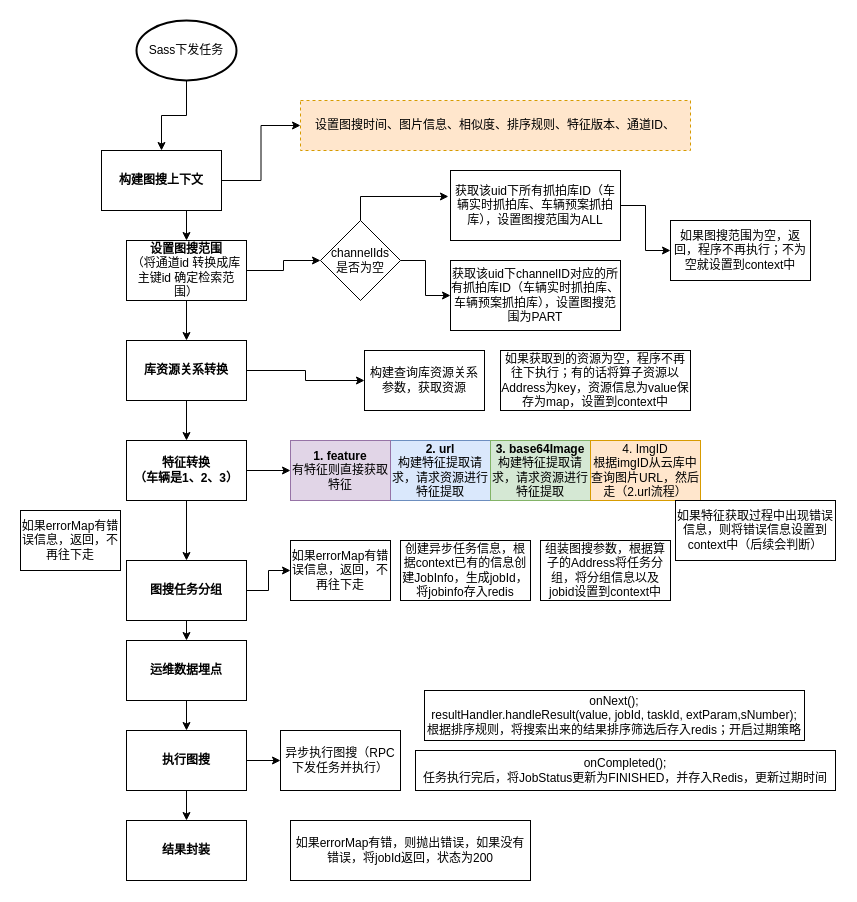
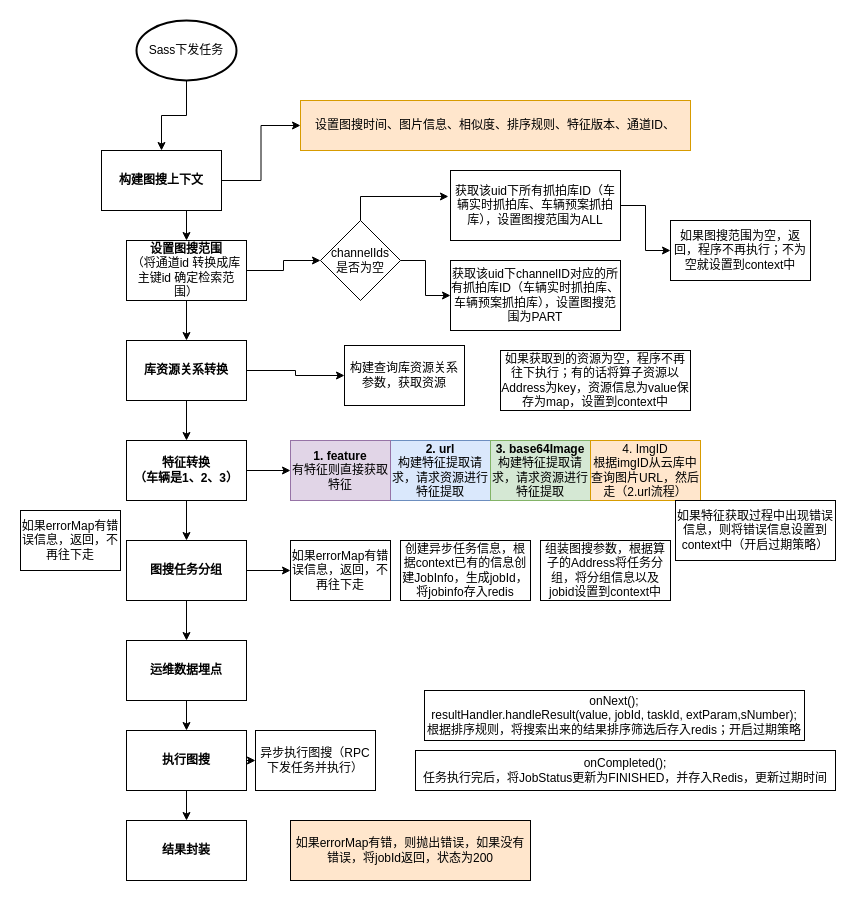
node "设置图搜时间、图片信息、相似度、排序规则、特征版本、通道ID、": style dashed -> solid
node "构建查询库资源关系参数，获取资源": moved (425, 381) -> (405, 376)
node "如果特征获取过程中出现错误信息，则将错误信息设置到context中（后续会判断）": label "如果特征获取过程中出现错误信息，则将错误信息设置到context中（后续会判断）" -> "如果特征获取过程中出现错误信息，则将错误信息设置到context中（开启过期策略）"
node "图搜任务分组": moved (187, 591) -> (187, 571)
node "异步执行图搜（RPC下发任务并执行）": moved (341, 761) -> (316, 761)
node "如果errorMap有错，则抛出错误，如果没有错误，将jobId返回，状态为200": fillcolor #ffffff -> #ffe6cc
